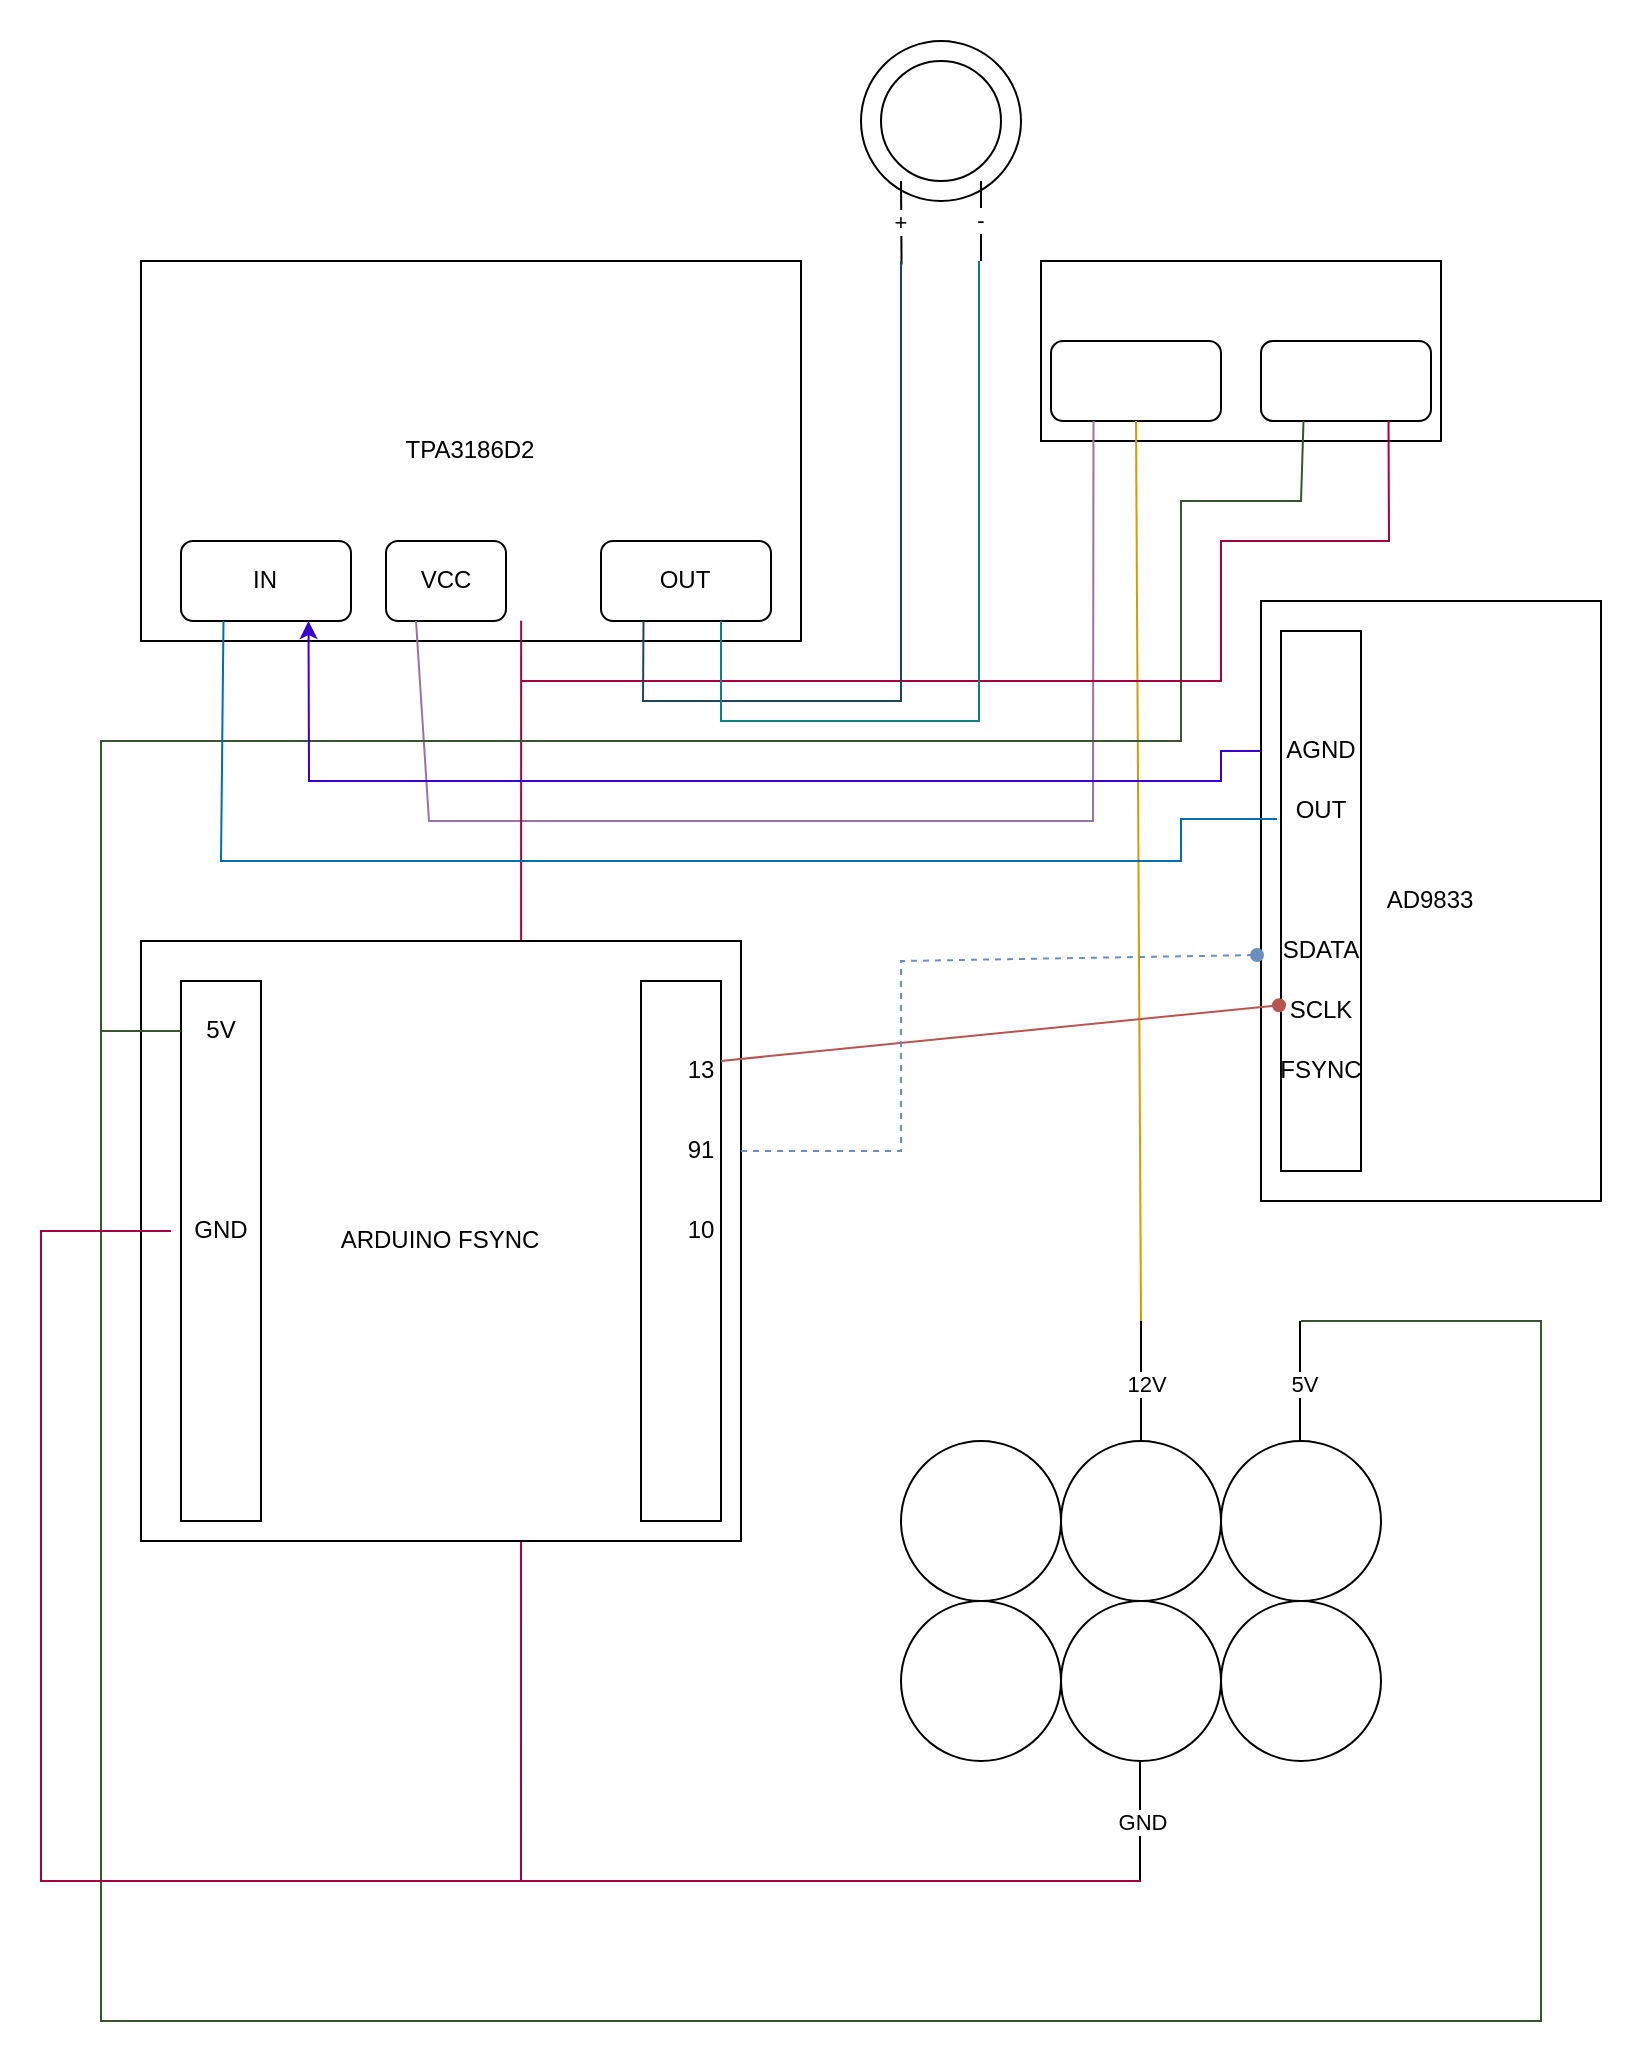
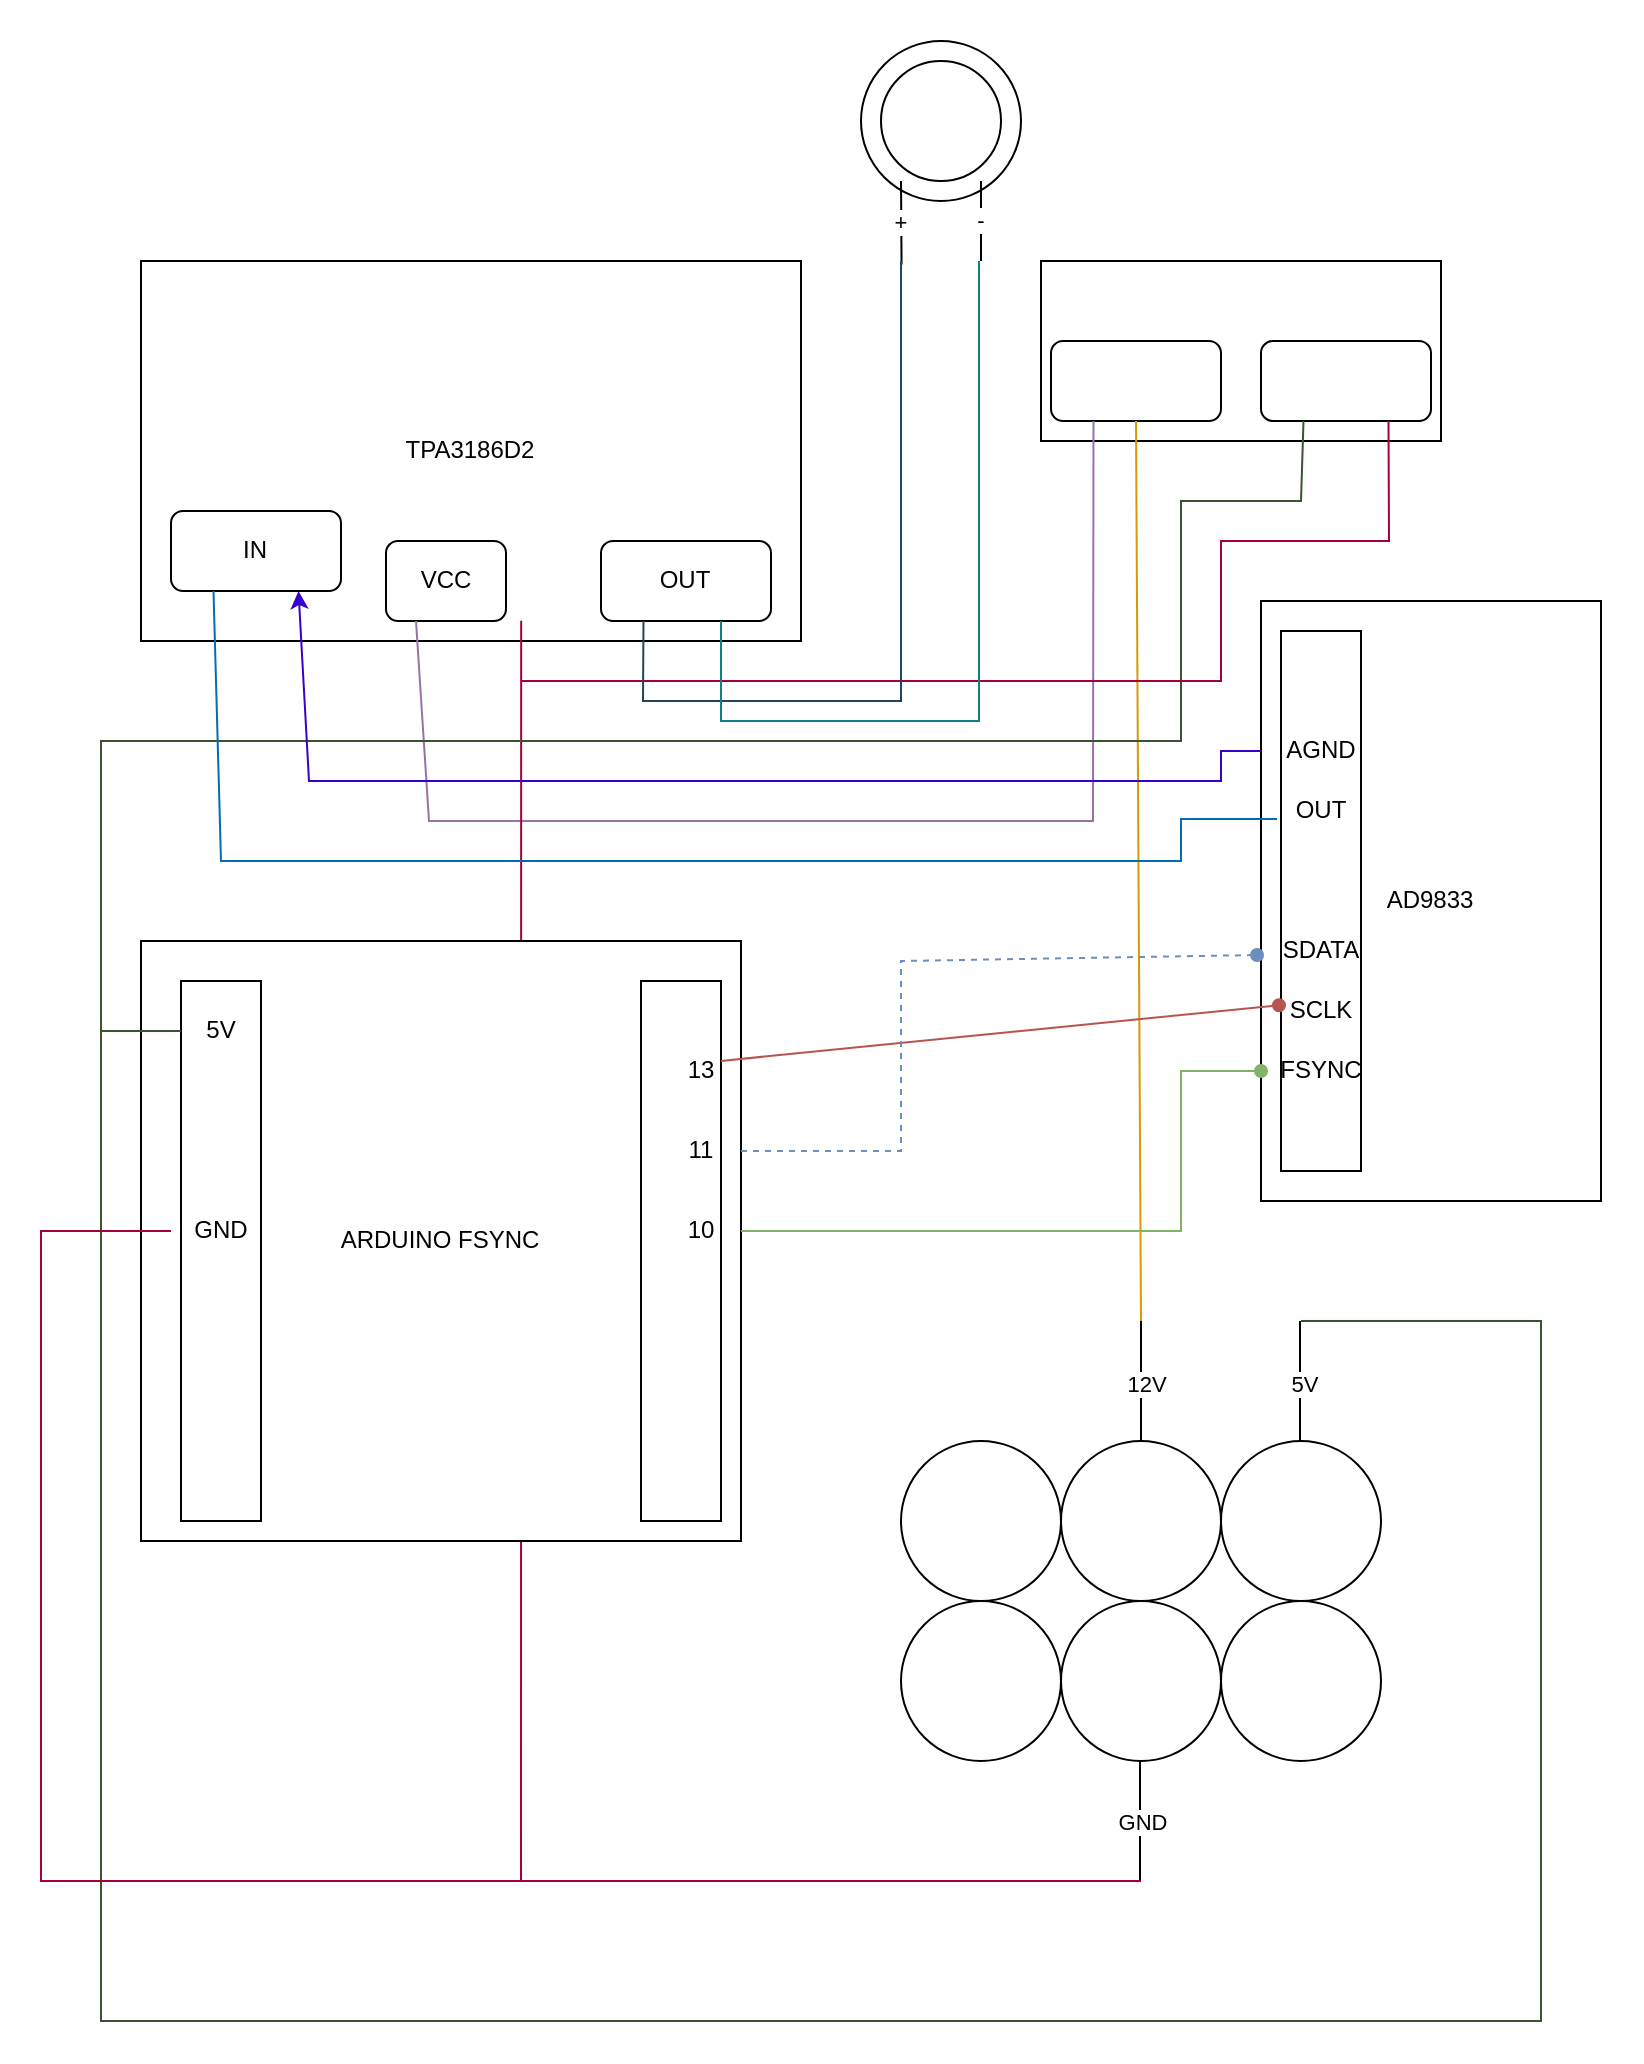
node "IN": moved (266, 581) -> (256, 551)
node "91": label "91" -> "11"
edge "10" -> "FSYNC": added
